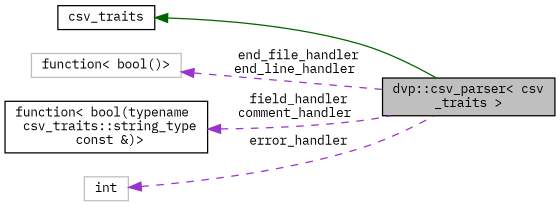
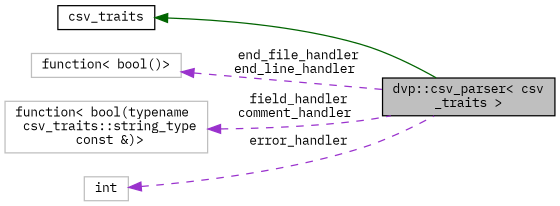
node "function< bool(typename csv_traits::string_type const &)>": color black -> grey75
